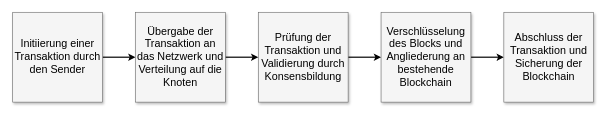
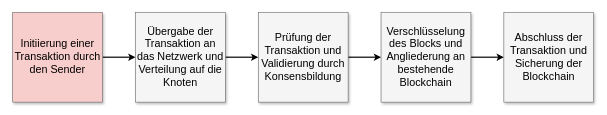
node "Initiierung einer Transaktion durch den Sender": fillcolor #f5f5f5 -> #f8cecc
